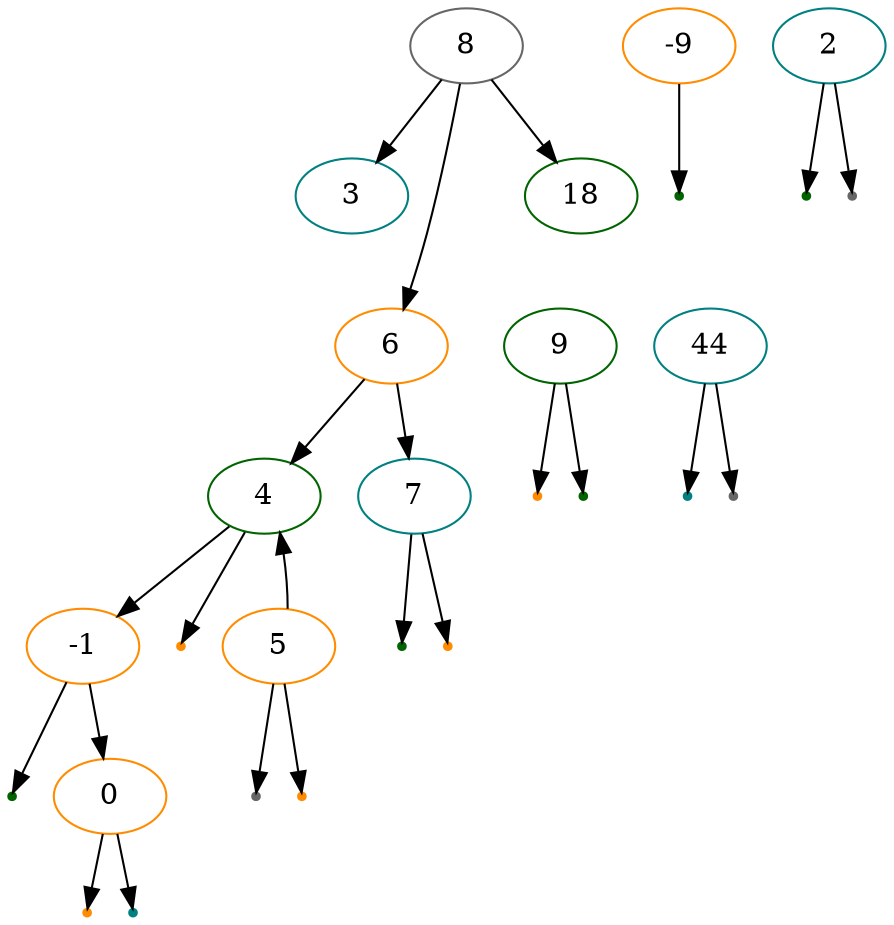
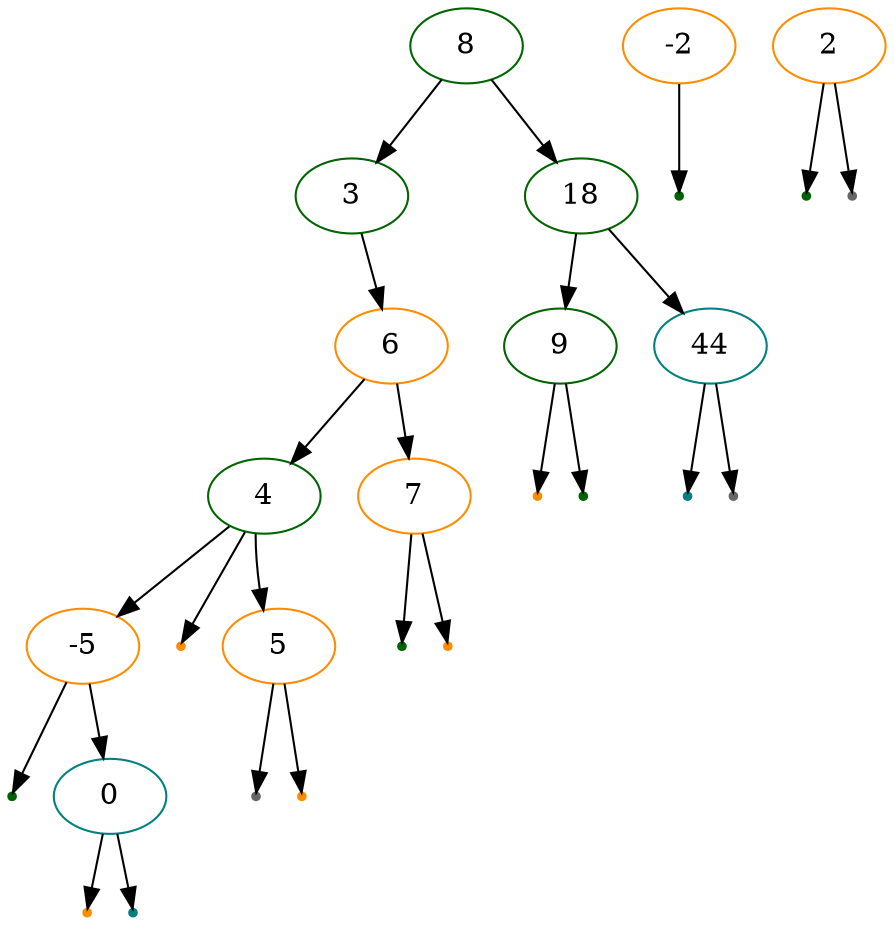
node "8": color gray40 -> darkgreen
node "-9": label "-9" -> "-2"
node "2": color teal -> darkorange
edge "8" -> "6": now "3" -> "6"
node "3": color teal -> darkgreen
edge "18" -> "9": added
edge "18" -> "44": added
node "7": color teal -> darkorange
edge "5" -> "4": reversed
node "-1": label "-1" -> "-5"
node "0": color darkorange -> teal
